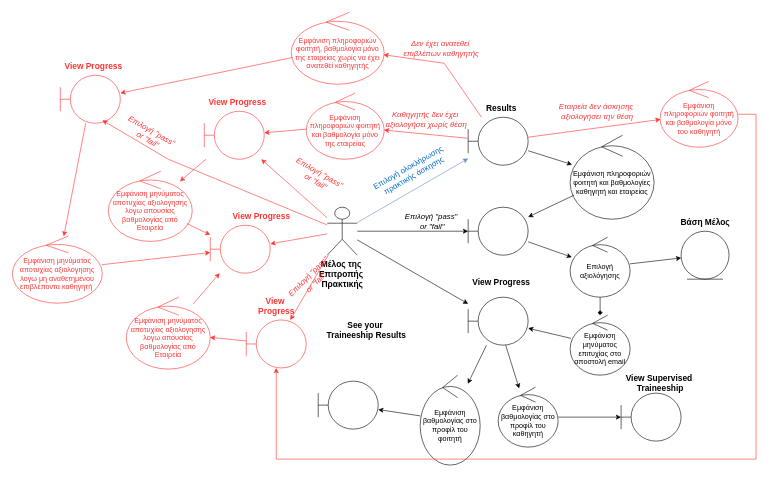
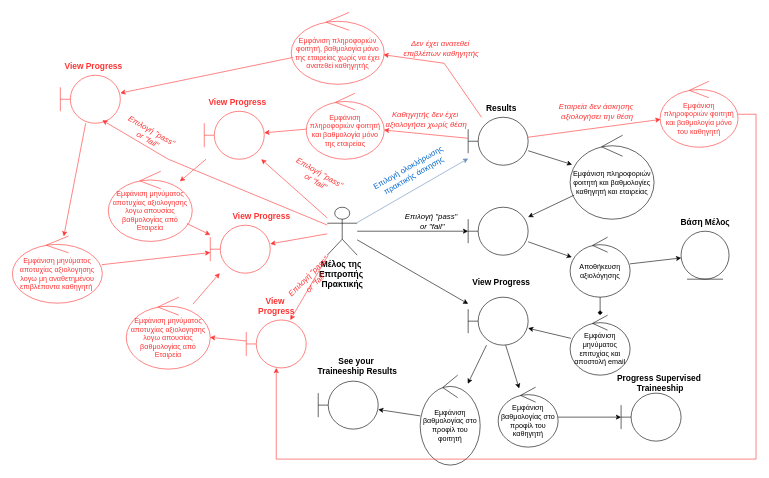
node "Επιλογή αξιολόγησης": label "Επιλογή αξιολόγησης" -> "Αποθήκευση αξιολόγησης"
node "See your Traineeship Results": moved (366, 330) -> (357, 366)
node "Εμφάνιση μηνύματος επιτυχίας στο αποστολή email": label "Εμφάνιση μηνύματος επιτυχίας στο αποστολή email" -> "Εμφάνιση μηνύματος επιτυχίας και αποστολή email"
node "View Supervised Traineeship": label "View Supervised Traineeship" -> "Progress Supervised Traineeship"
